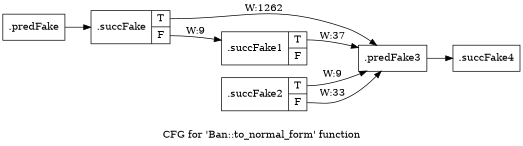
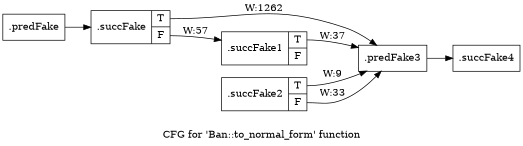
edge ".succFake" -> ".succFake1": label "W:9" -> "W:57"
